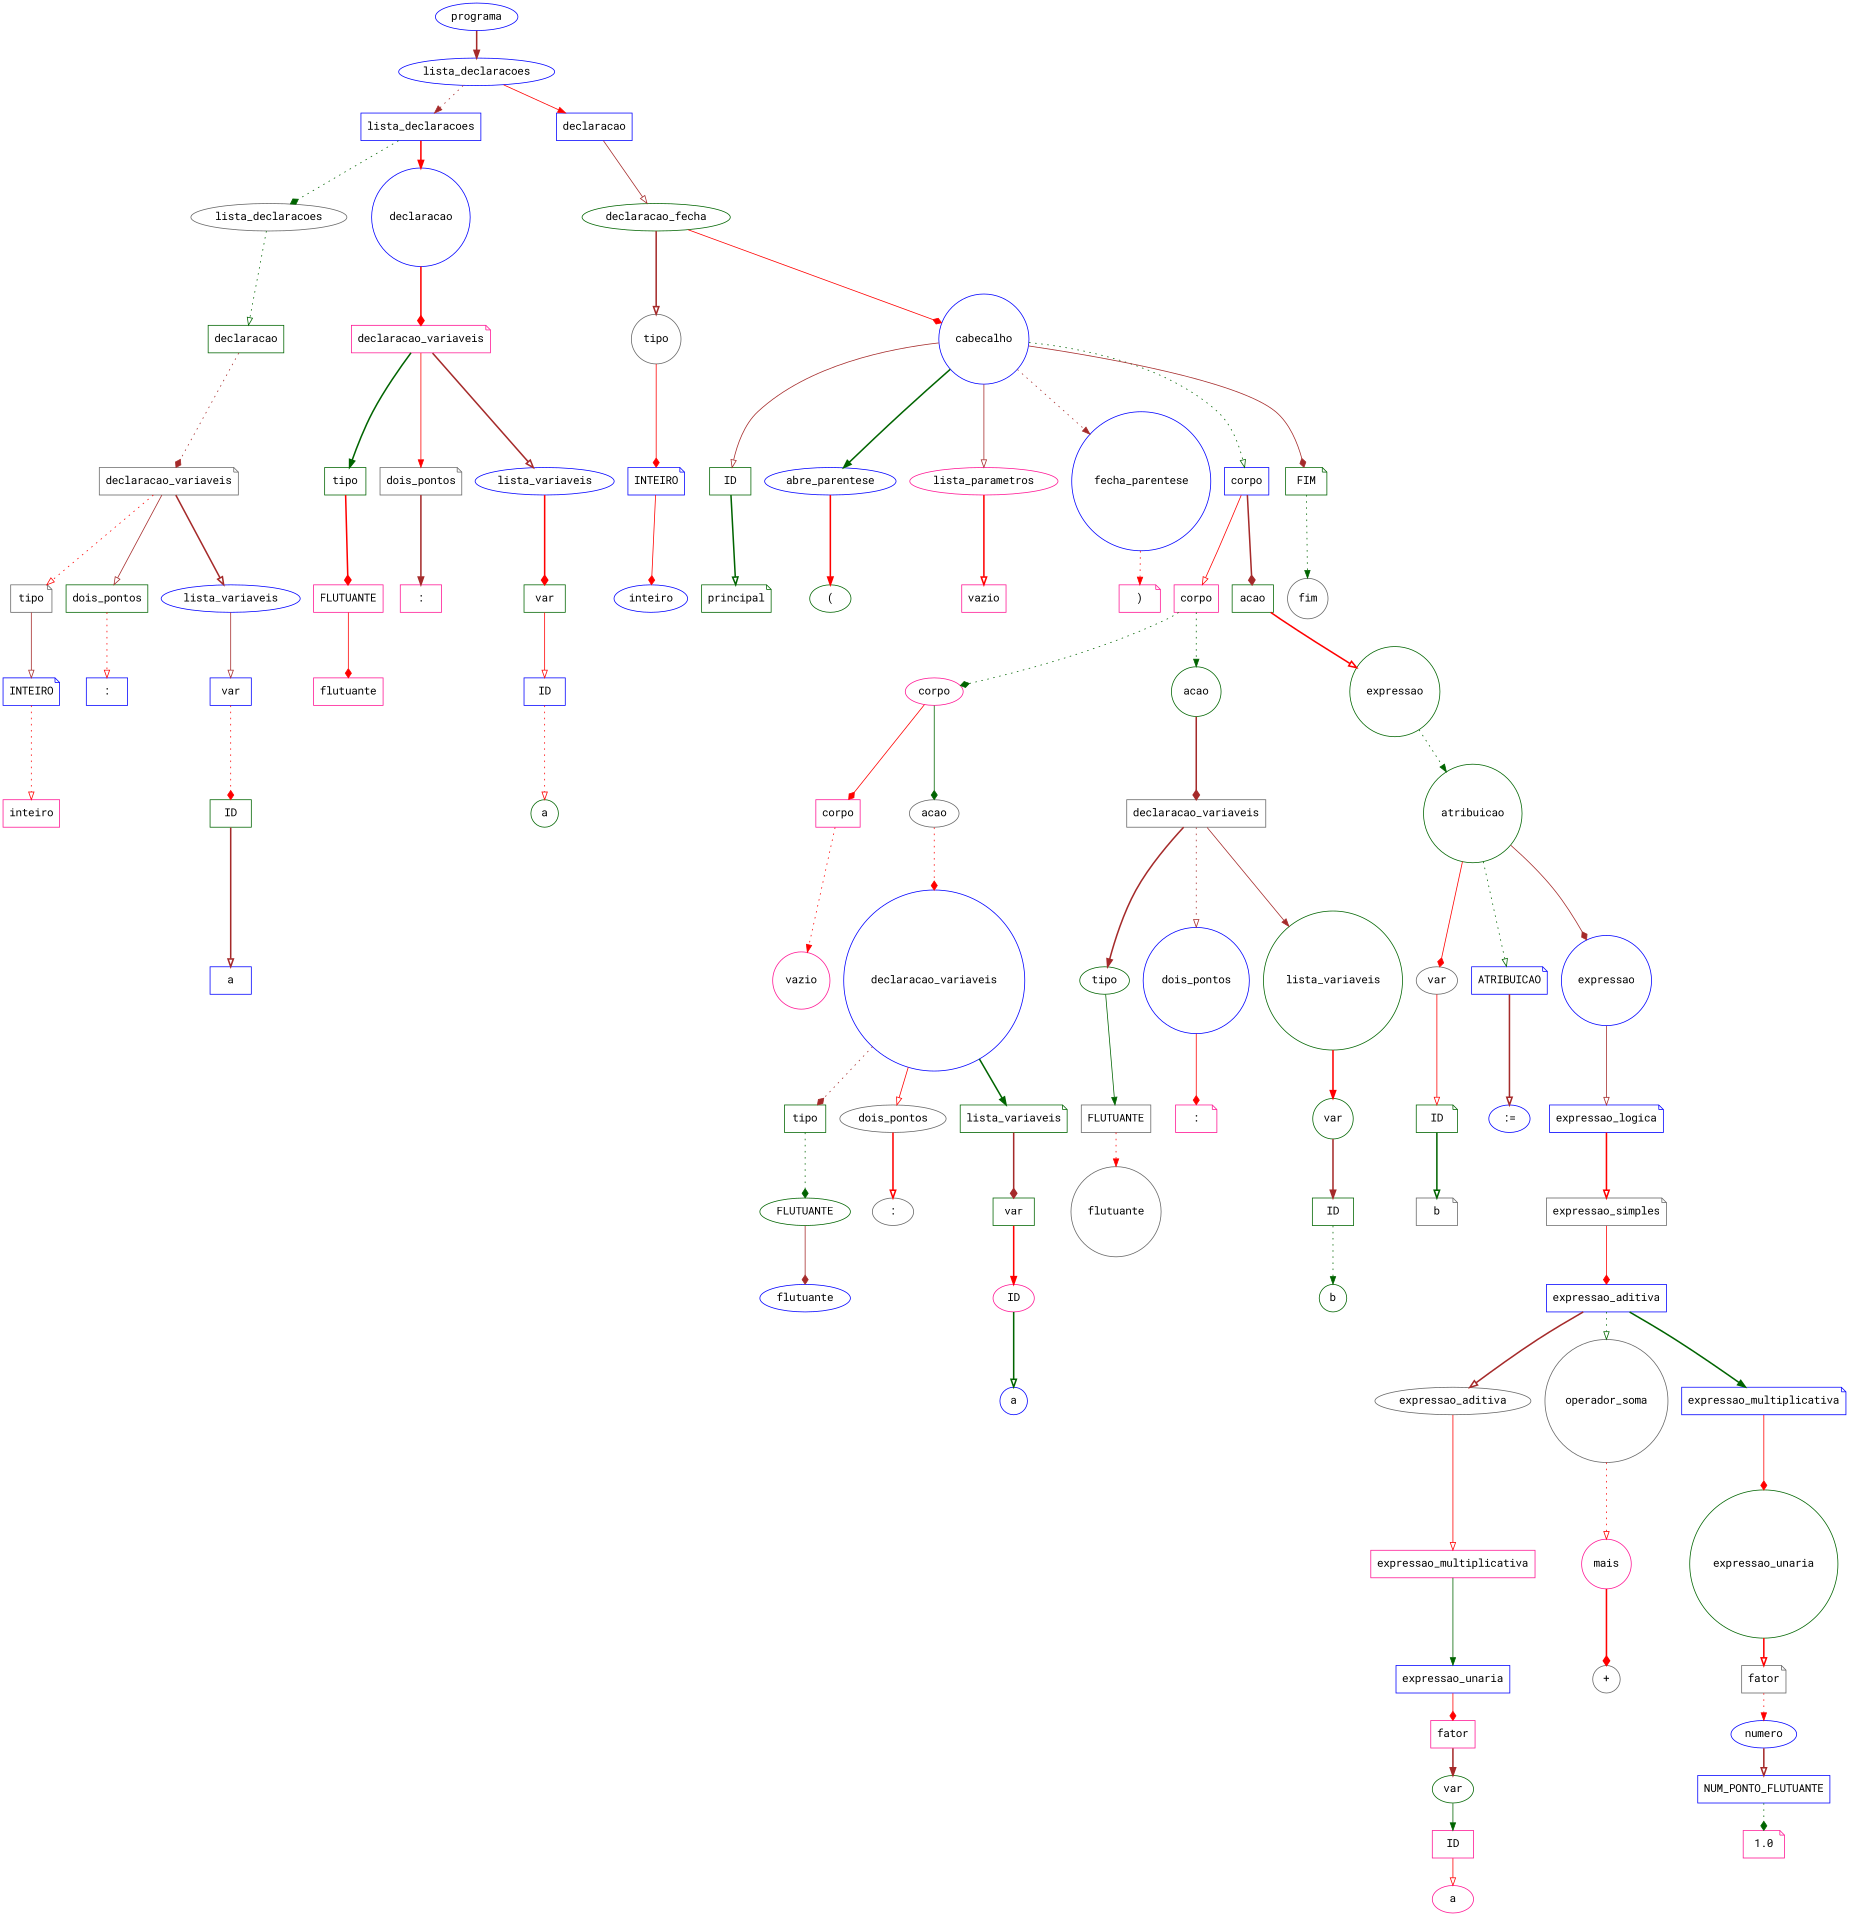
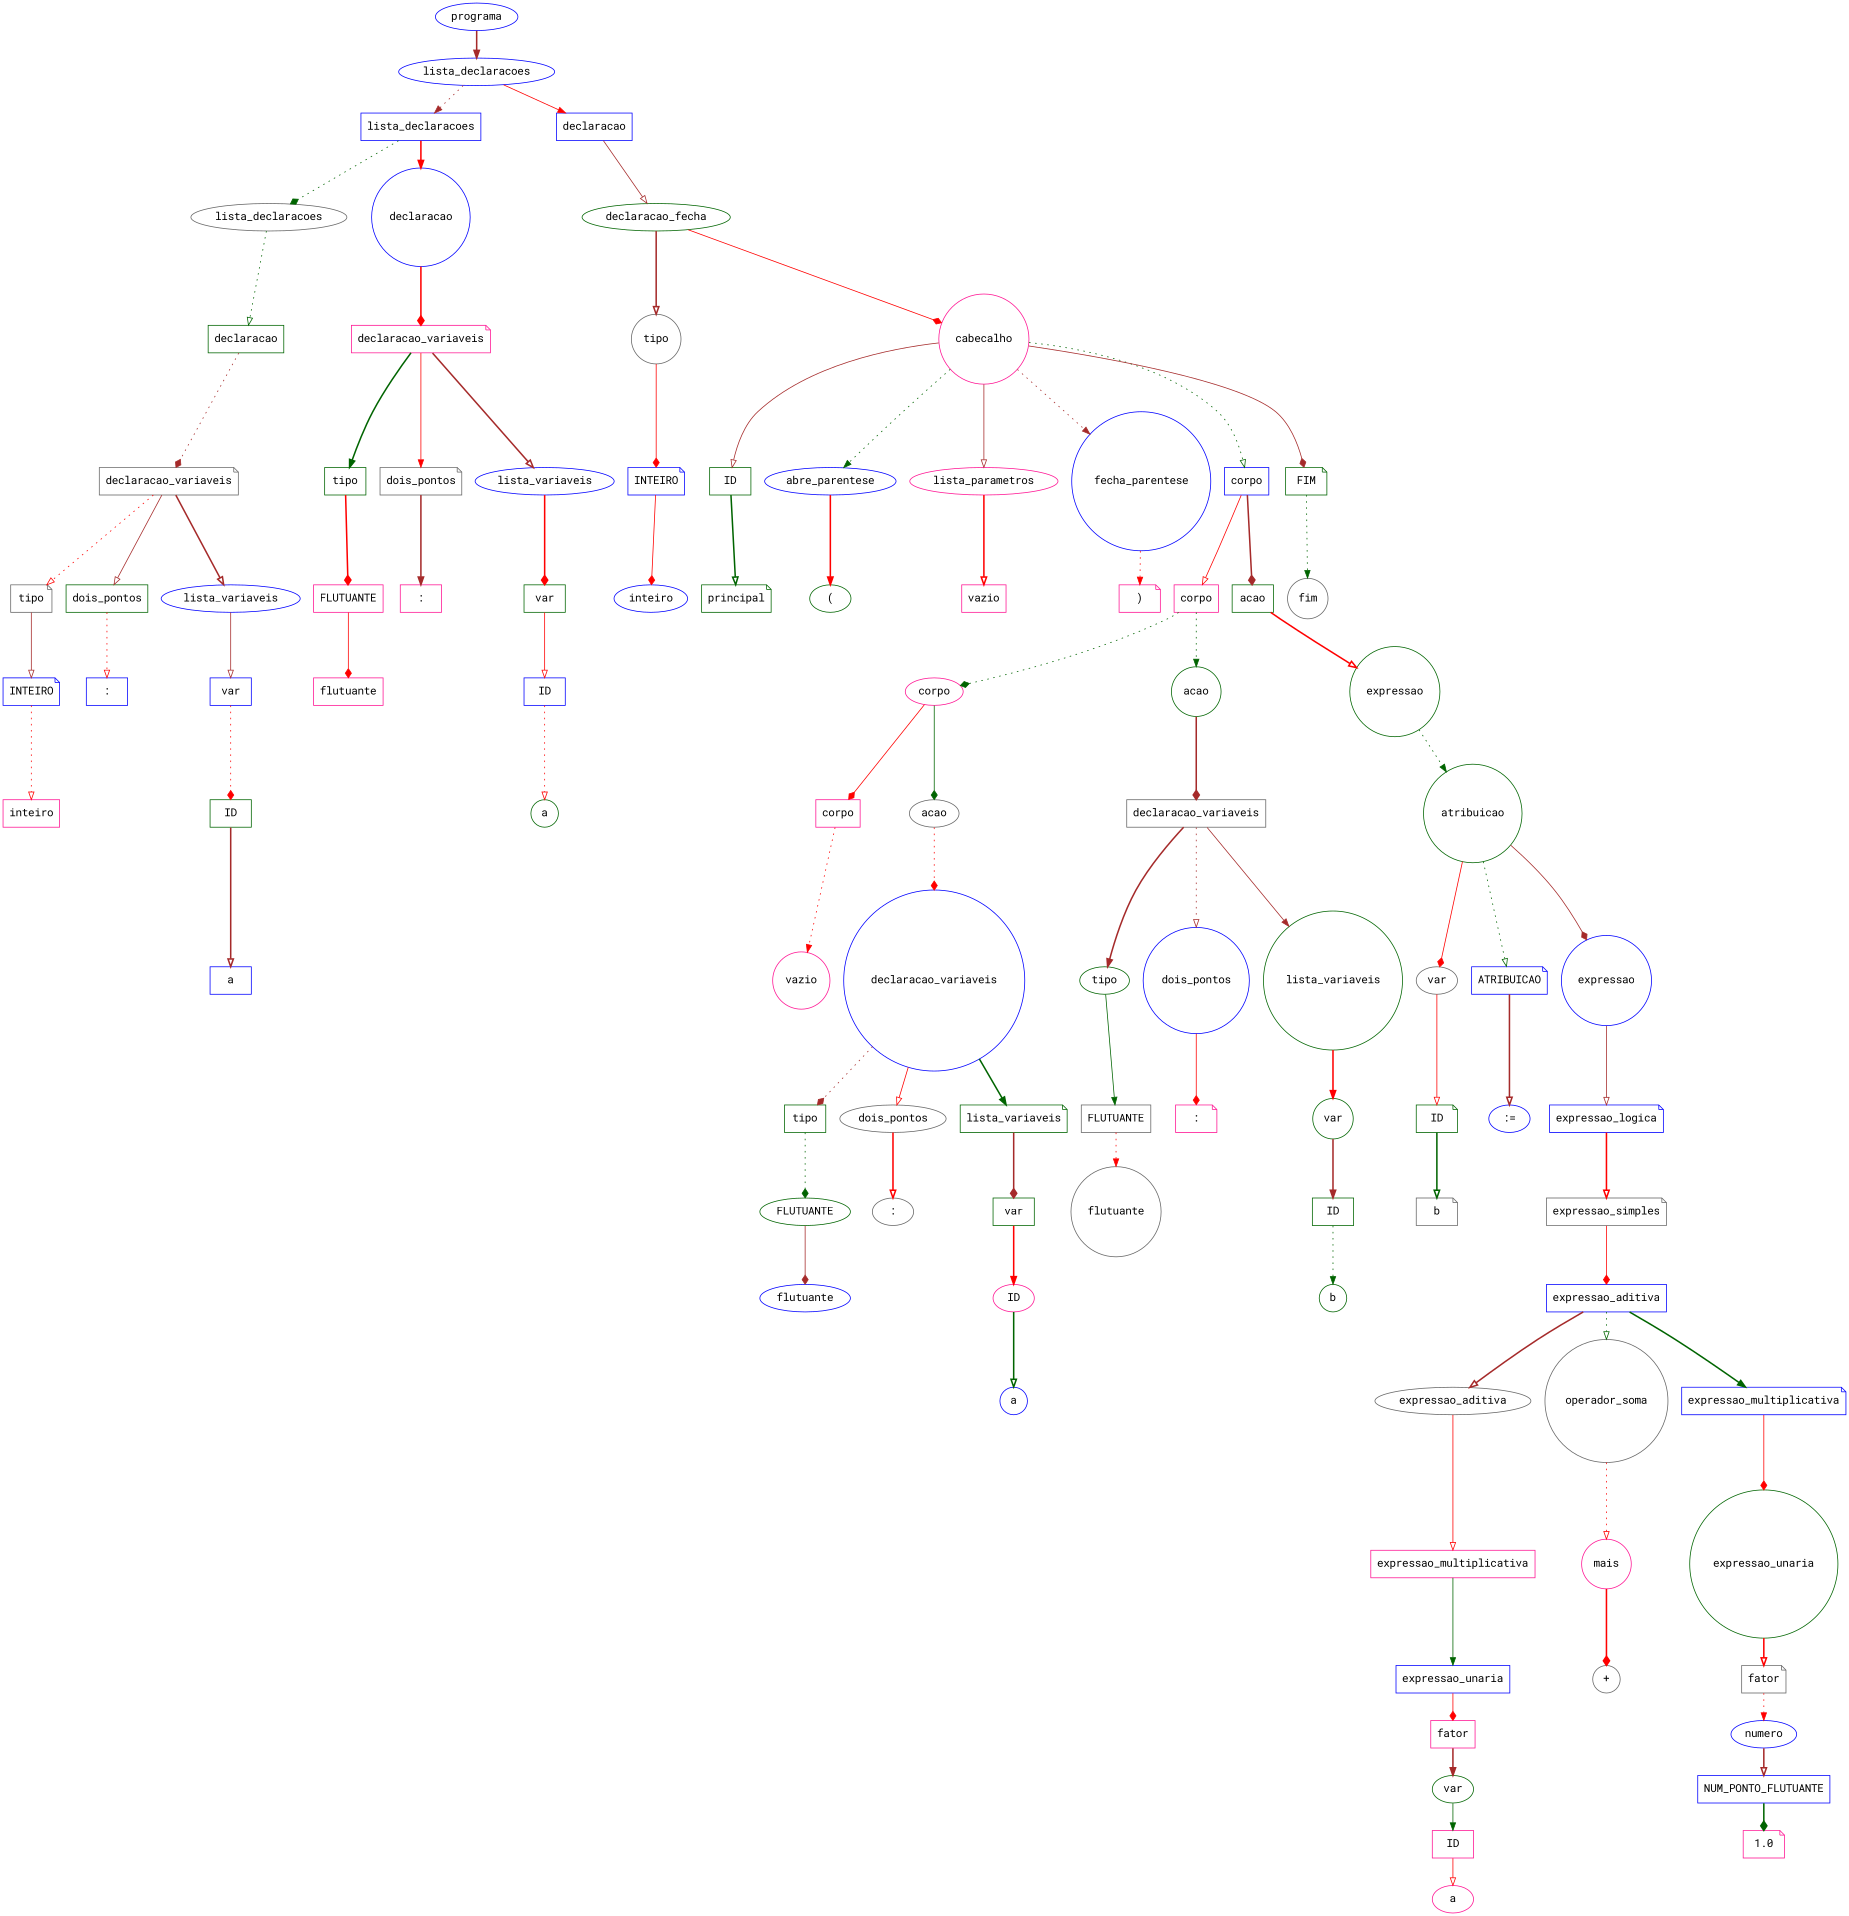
node "cabecalho": color blue -> deeppink
edge "cabecalho" -> "abre_parentese": style bold -> dotted
edge "NUM_PONTO_FLUTUANTE" -> "1.0": style dotted -> bold
